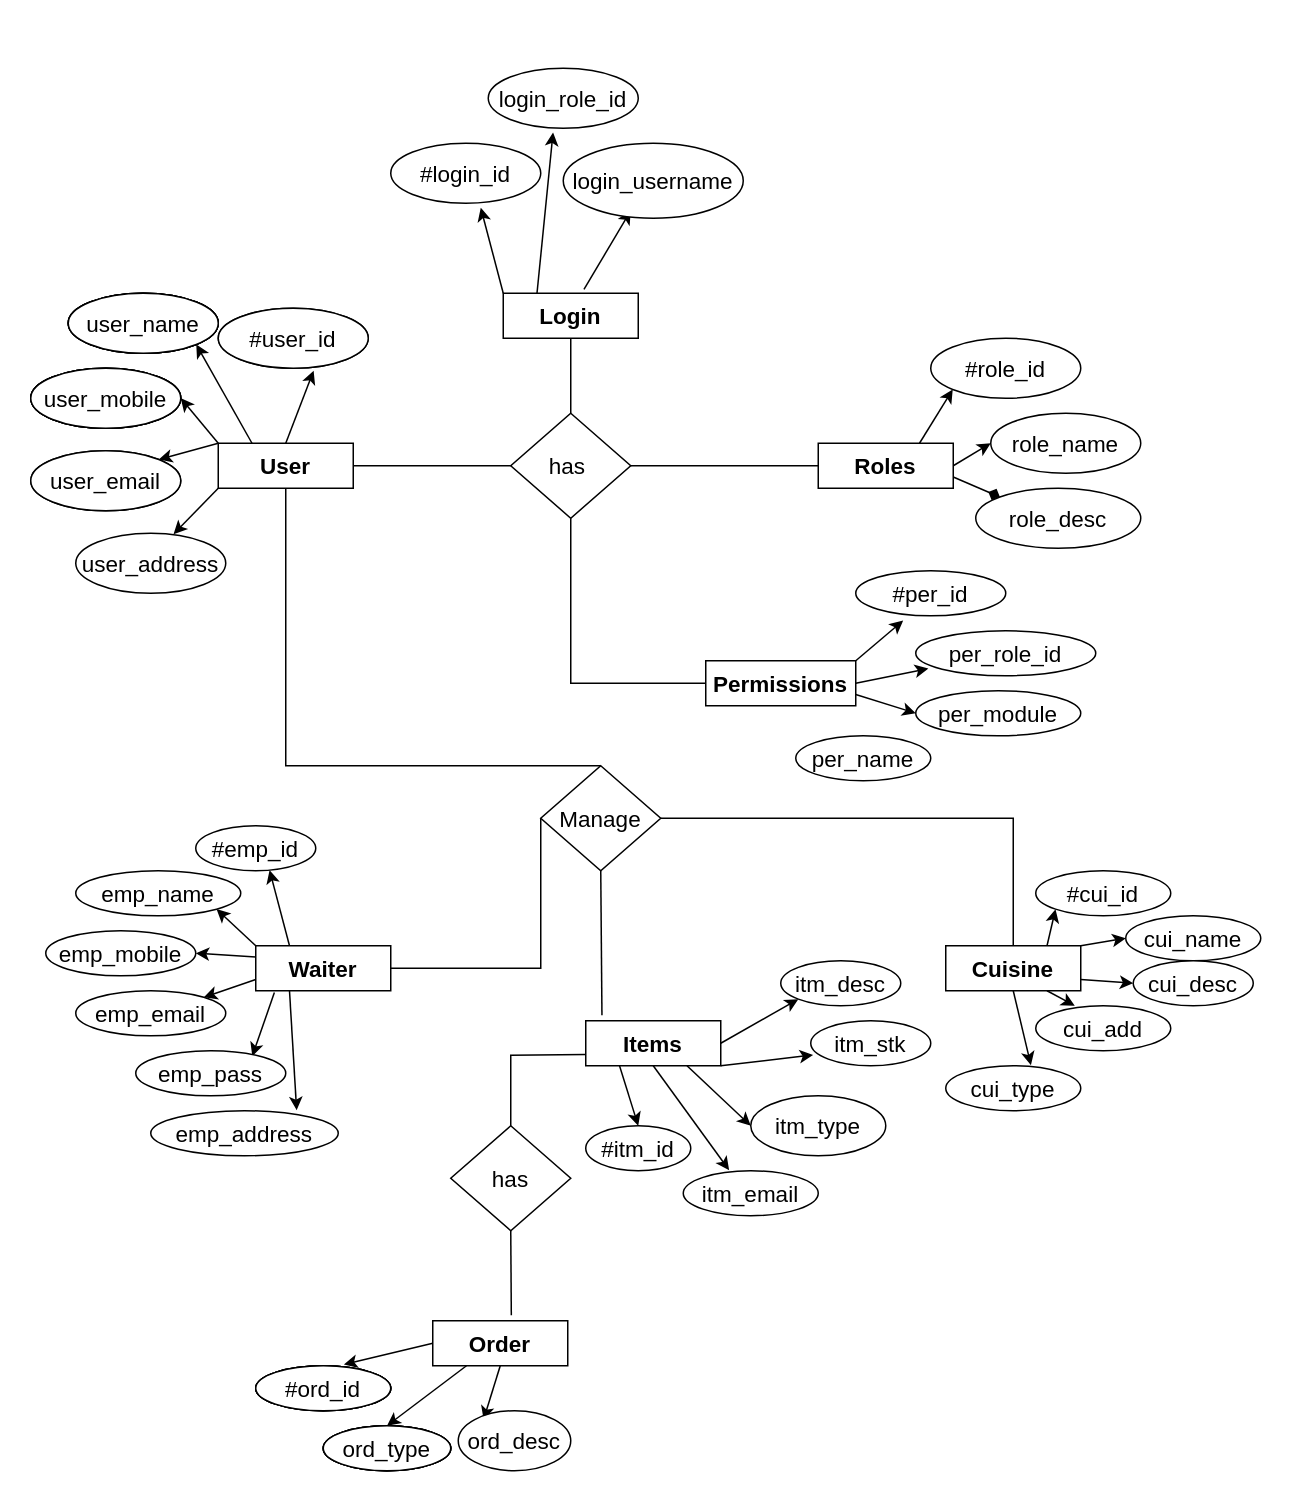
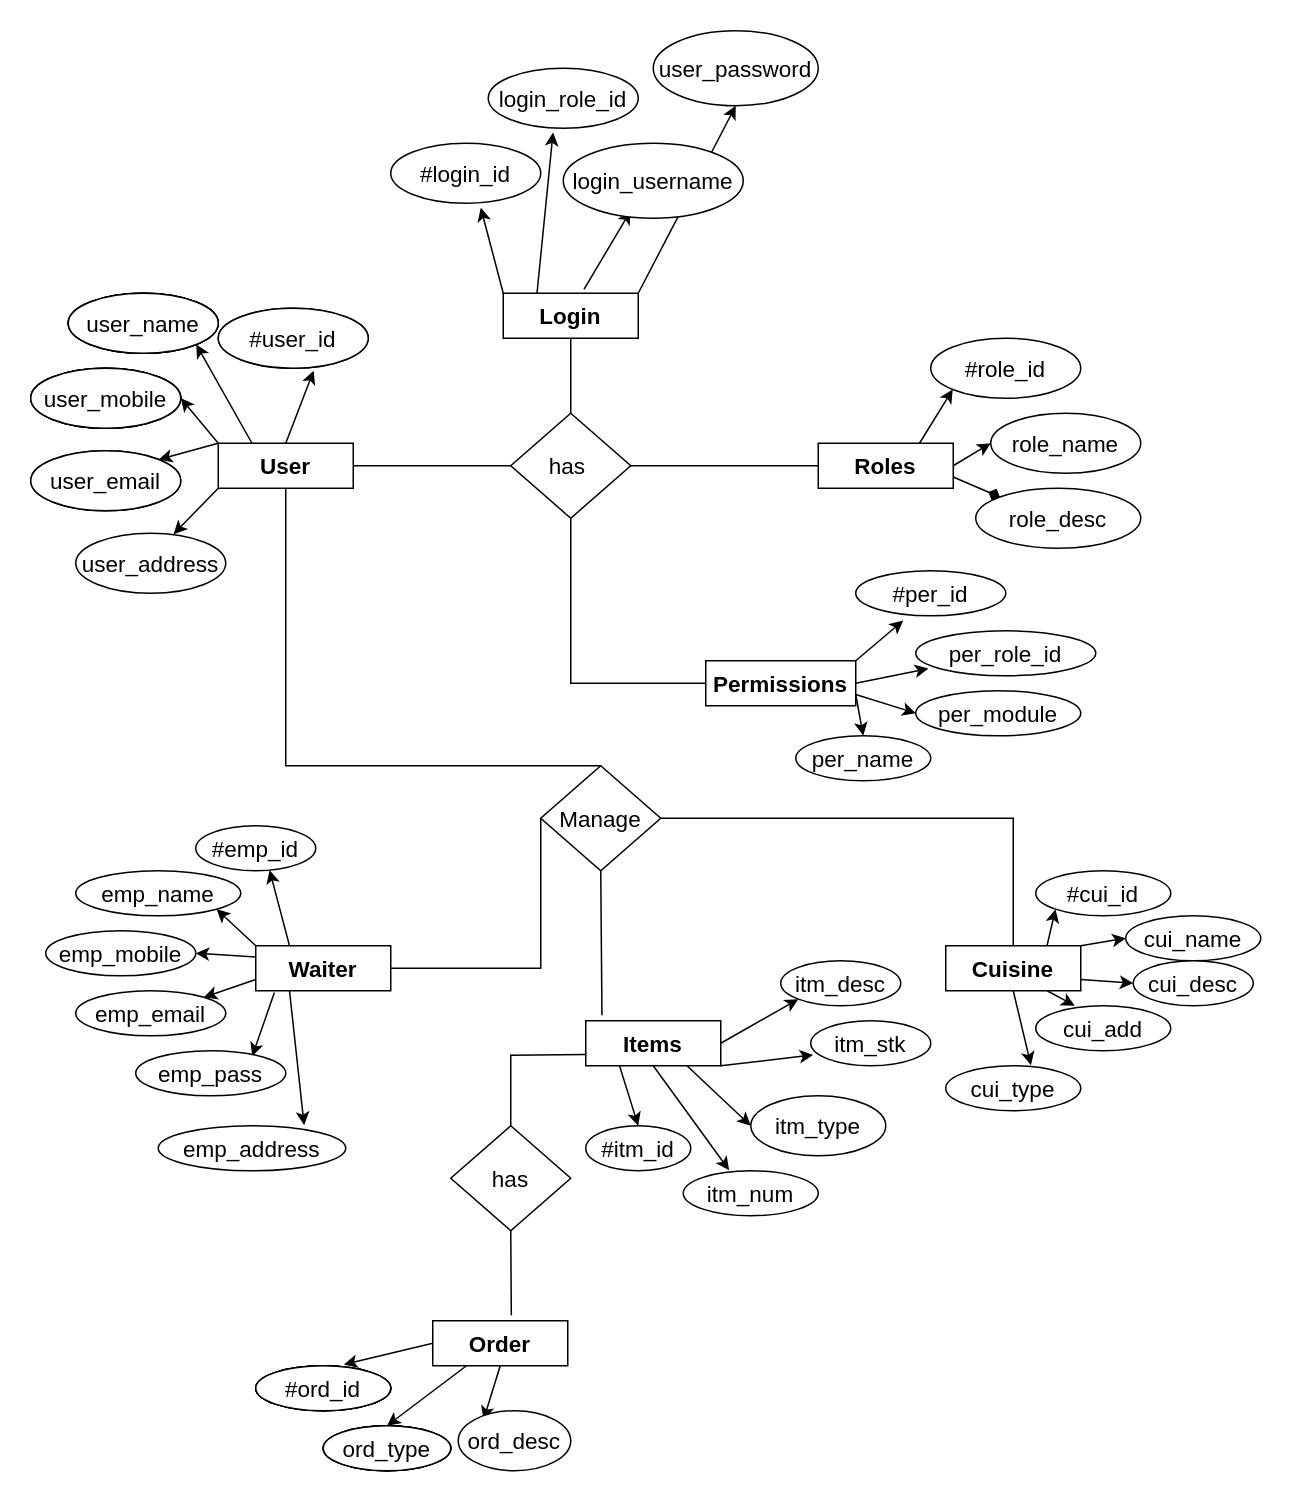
node "user_password": added
edge "Login" -> "user_password": added
edge "Permissions" -> "per_name": added
node "emp_address": moved (245, 1133) -> (252, 1148)
node "itm_email": label "itm_email" -> "itm_num"
